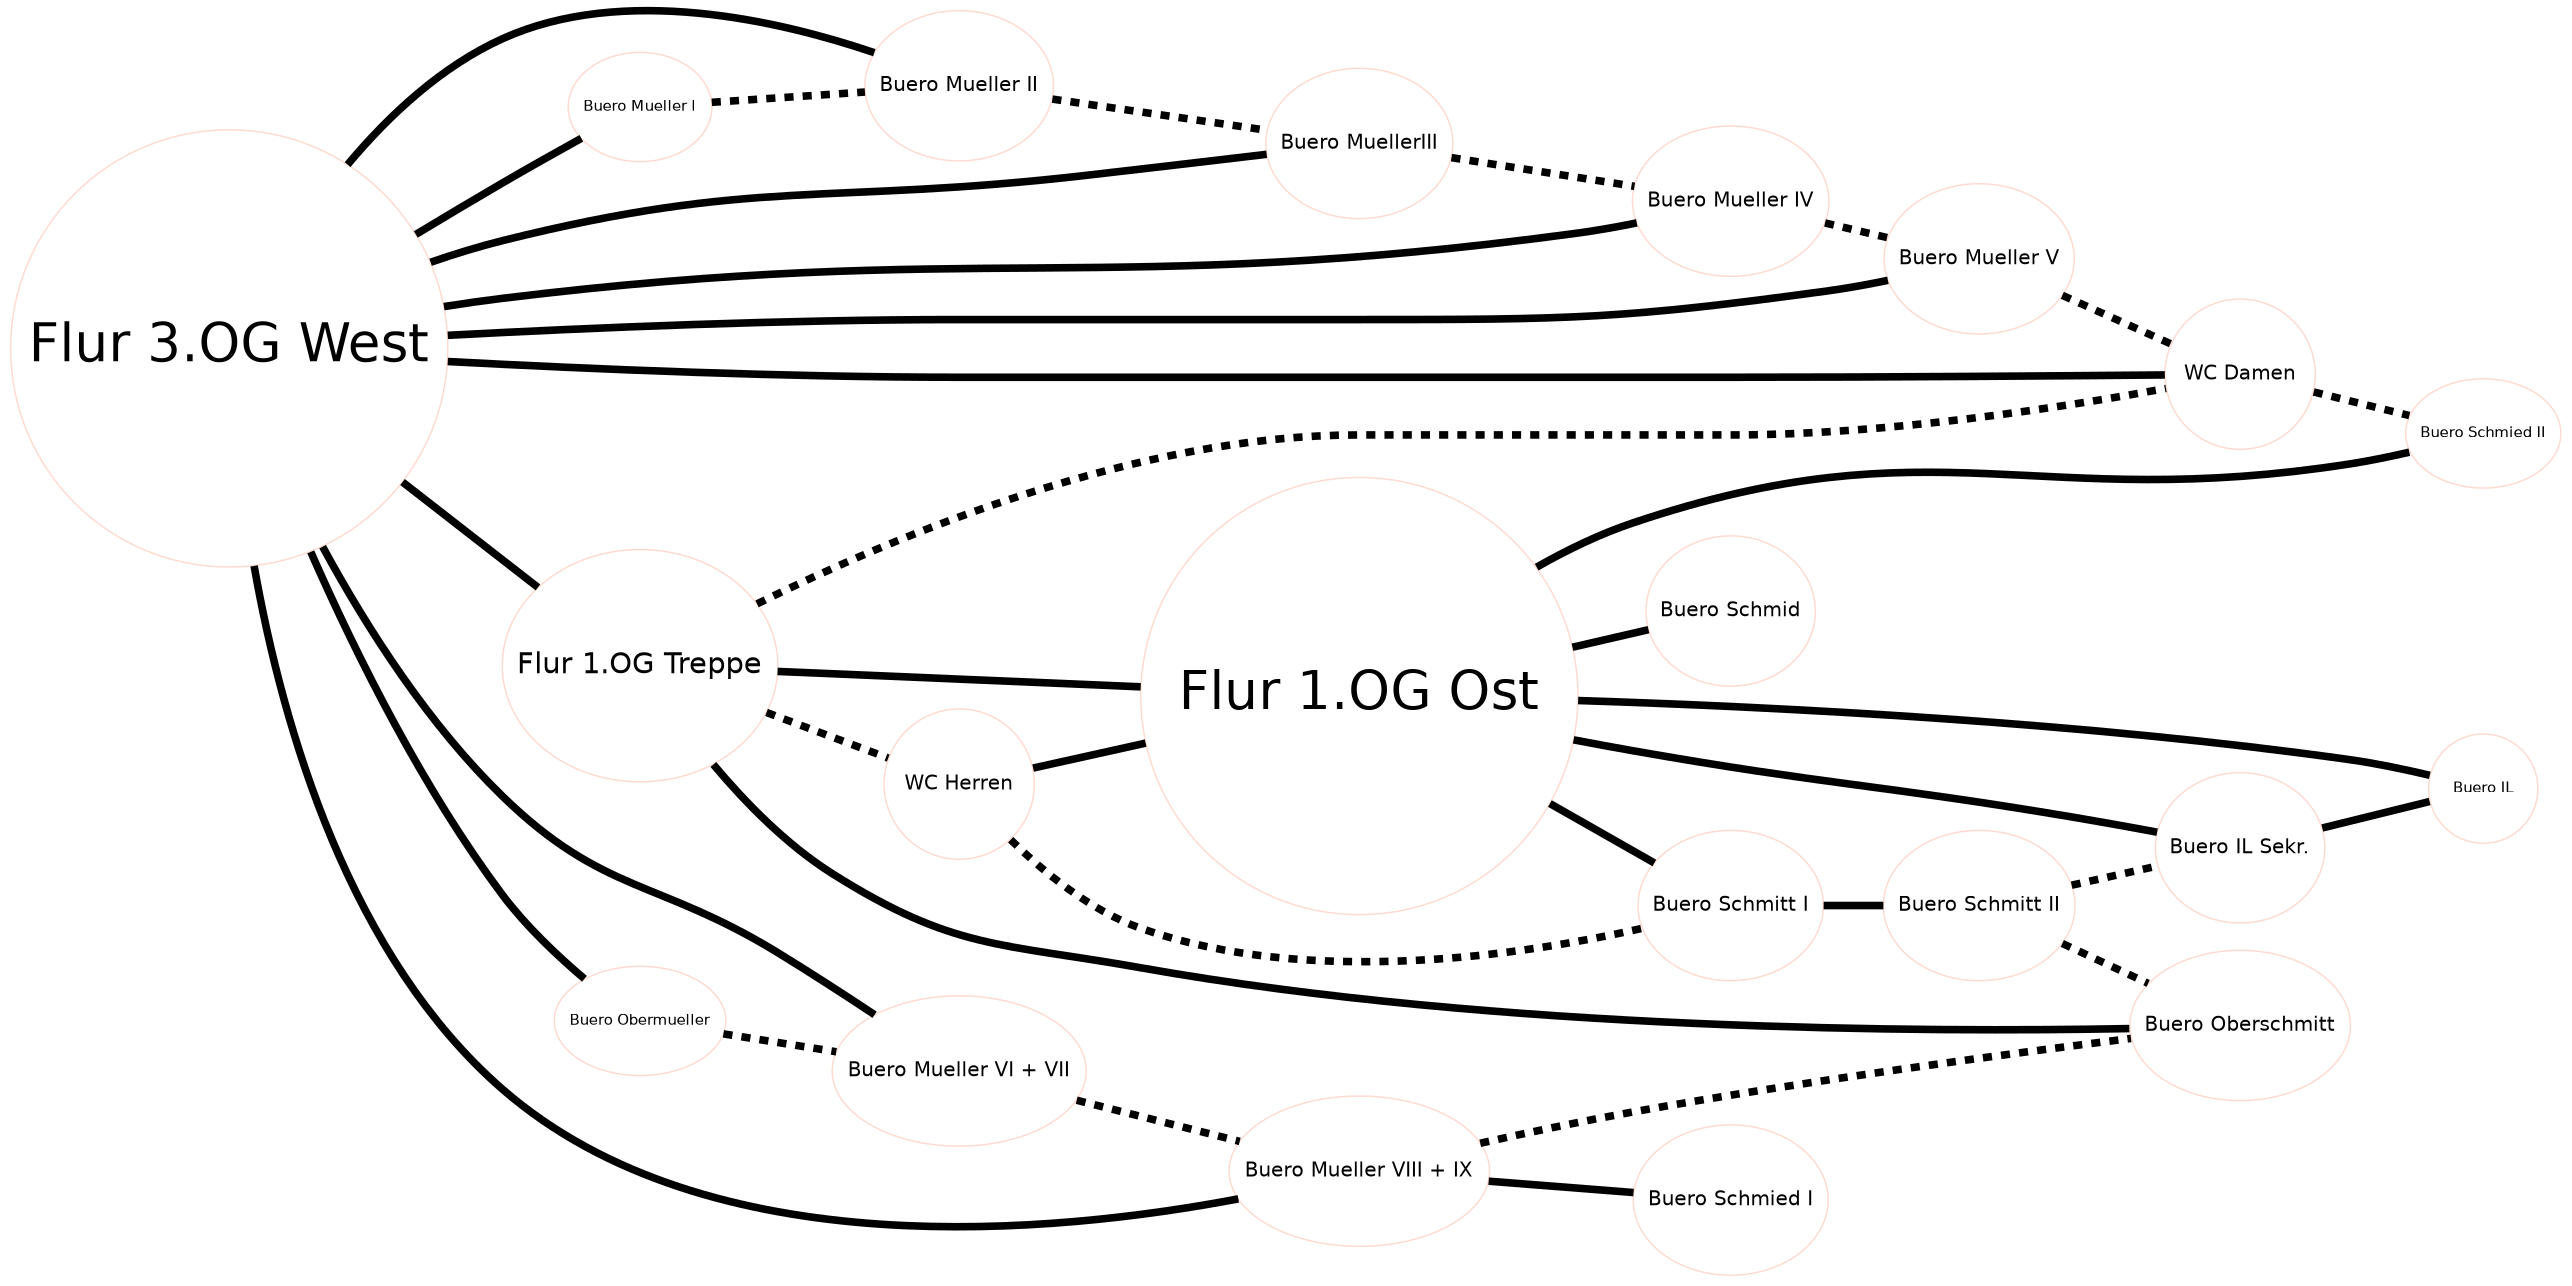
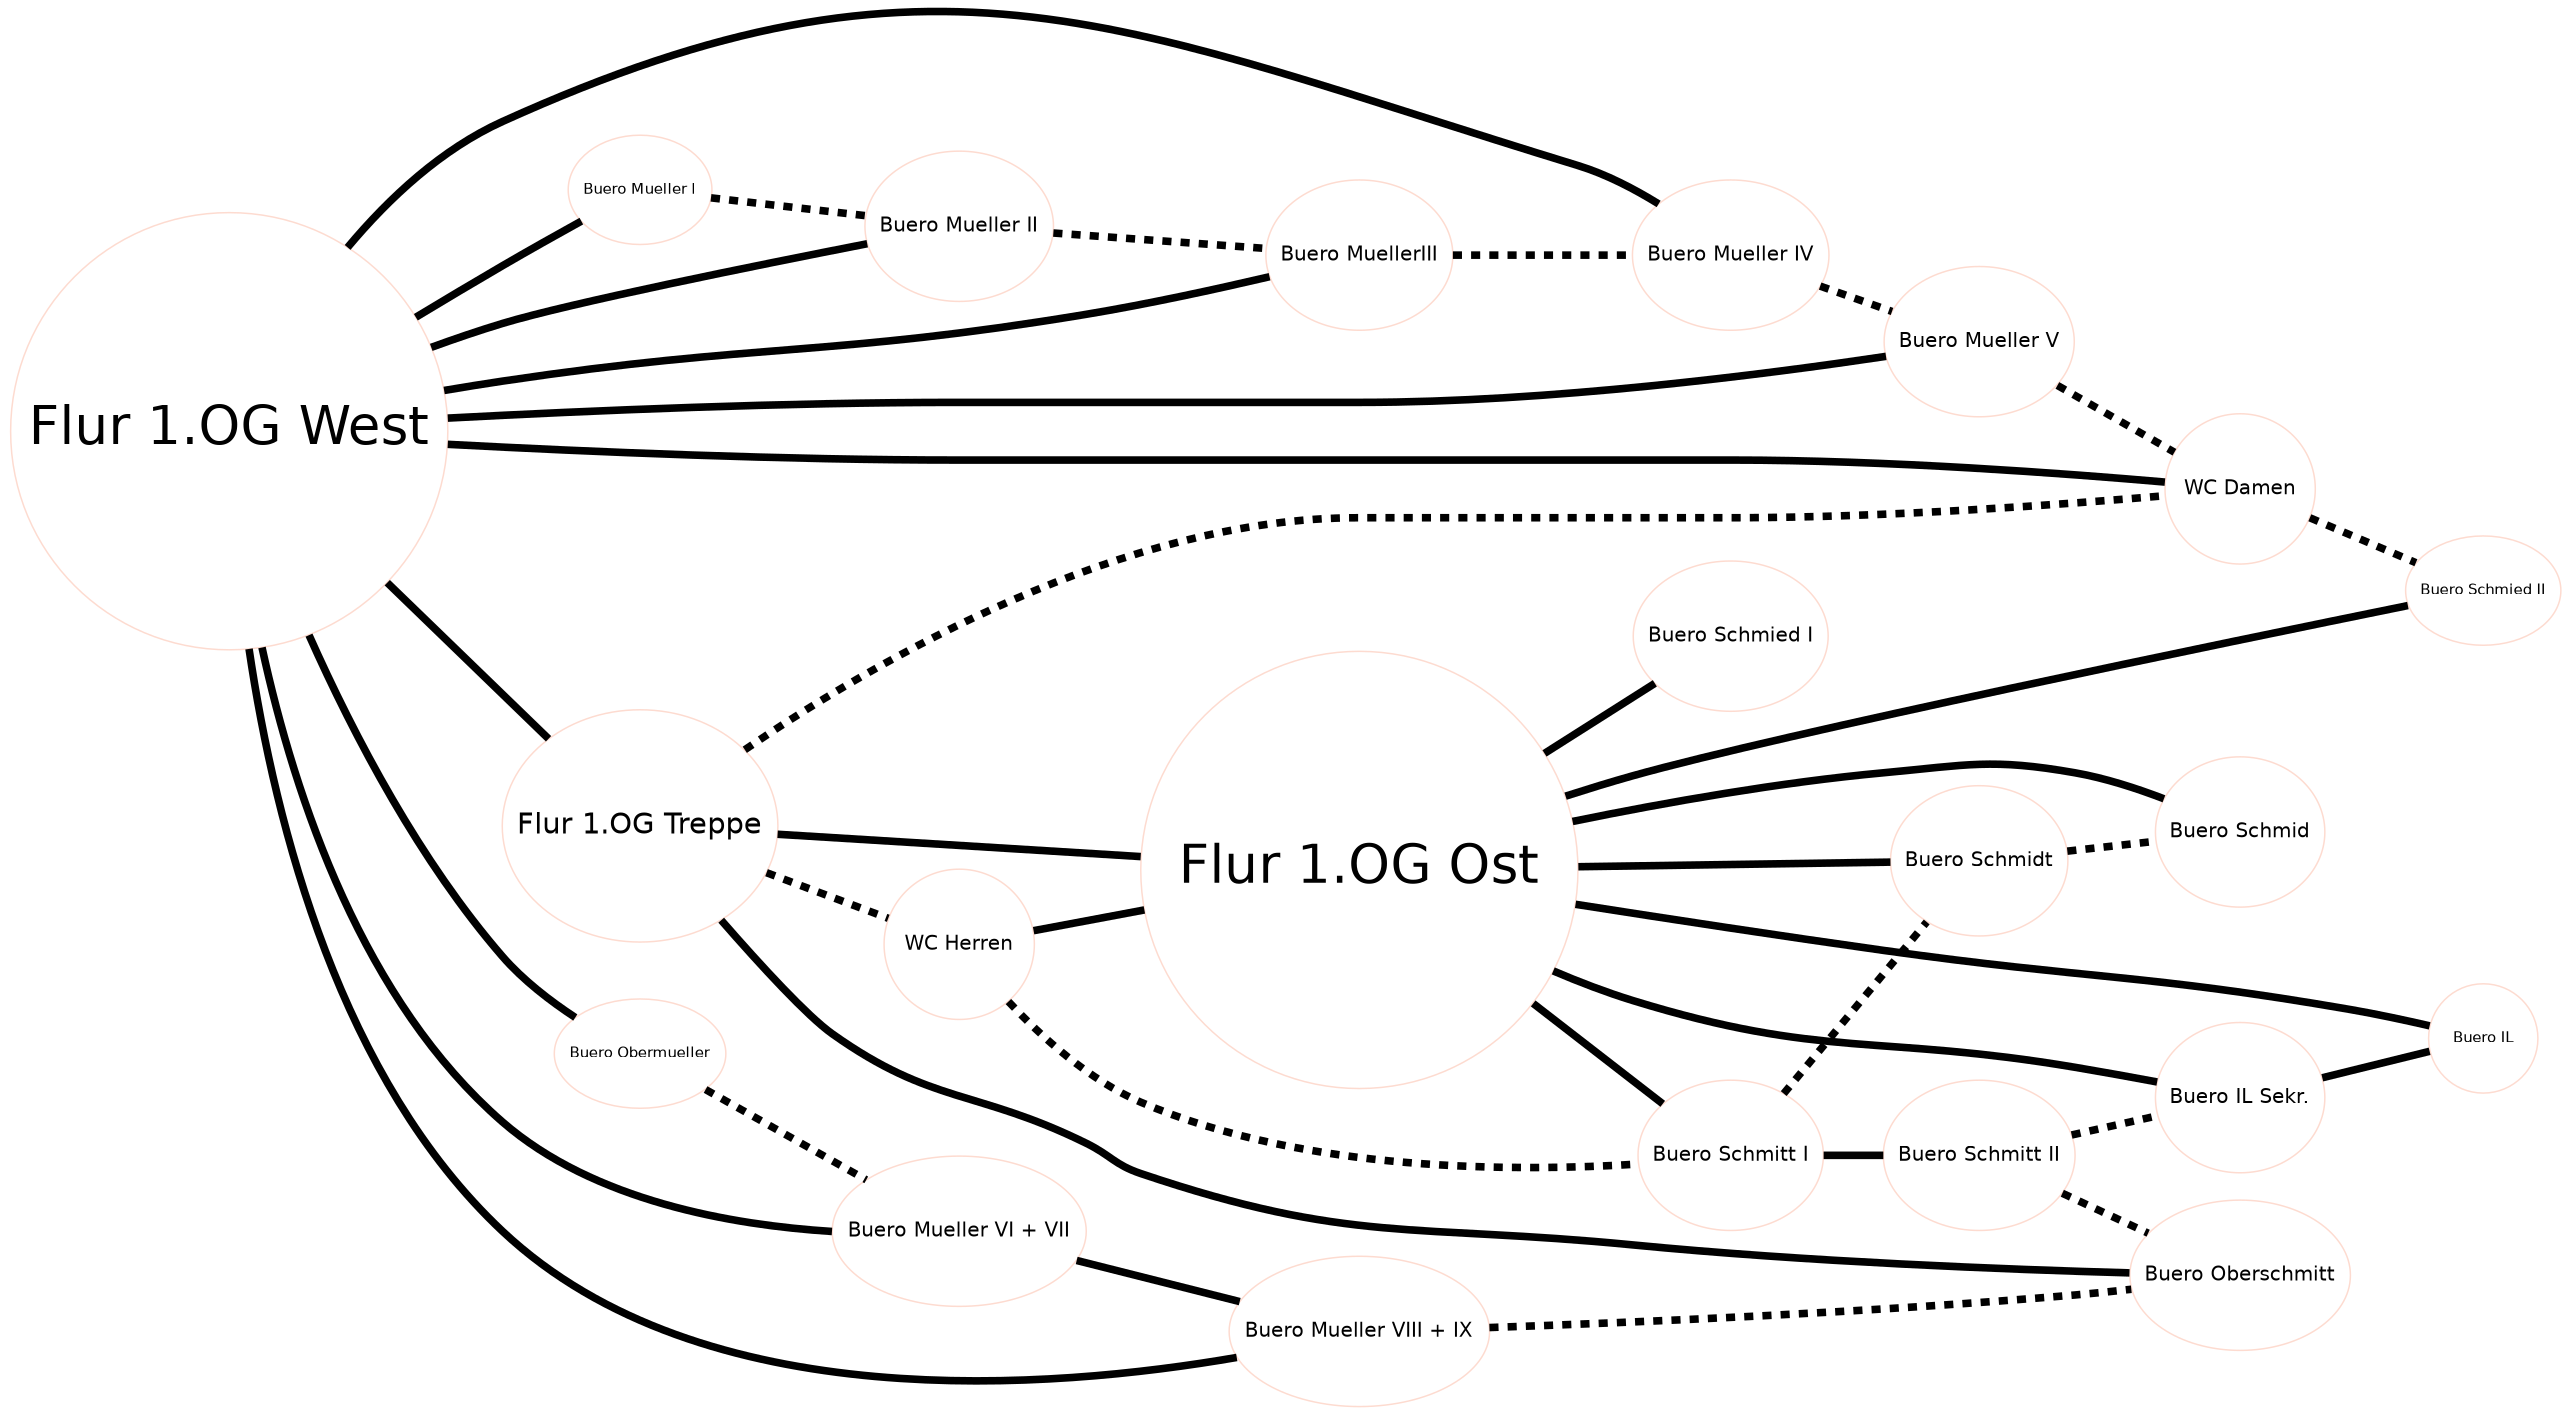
node "Flur 3.OG West": label "Flur 3.OG West" -> "Flur 1.OG West"
node "Buero Schmidt": added
edge "Buero Mueller VI + VII" -- "Buero Mueller VIII + IX": style dashed -> solid
edge "Buero Mueller VIII + IX" -- "Buero Schmied I": now "Flur 1.OG Ost" -- "Buero Schmied I"
